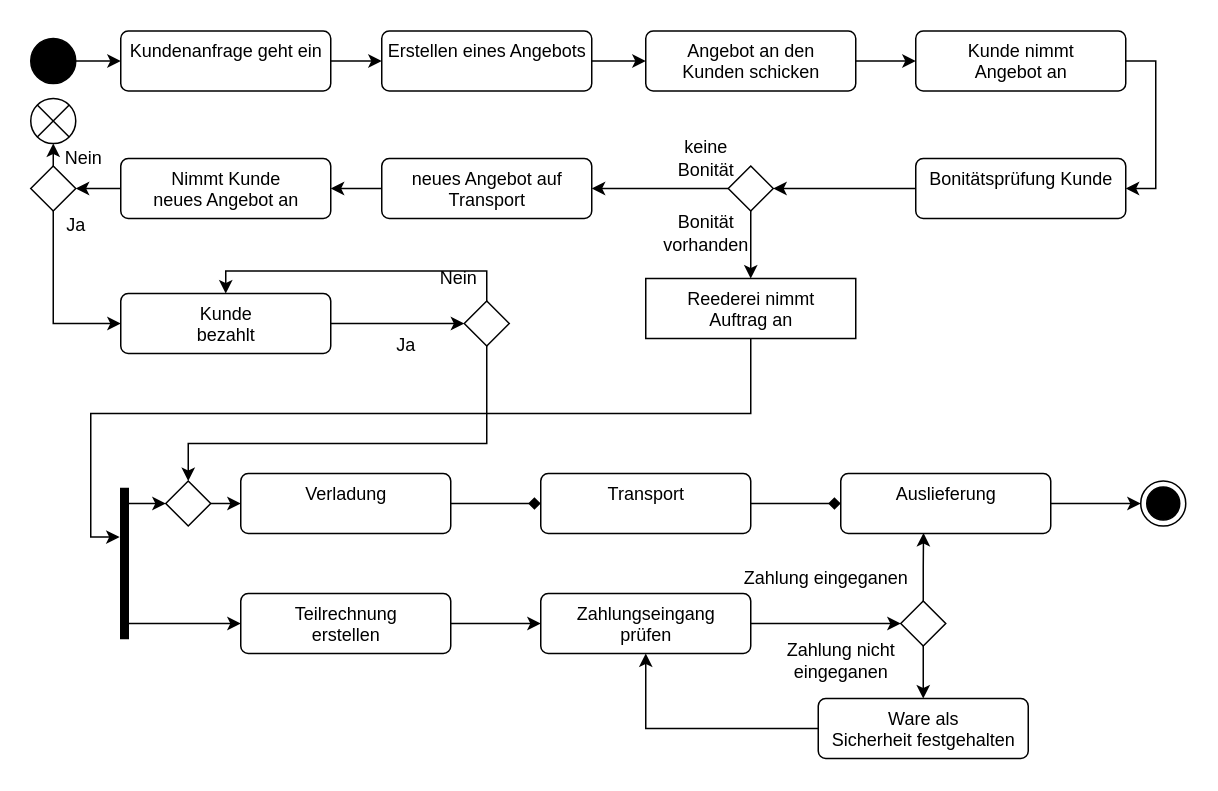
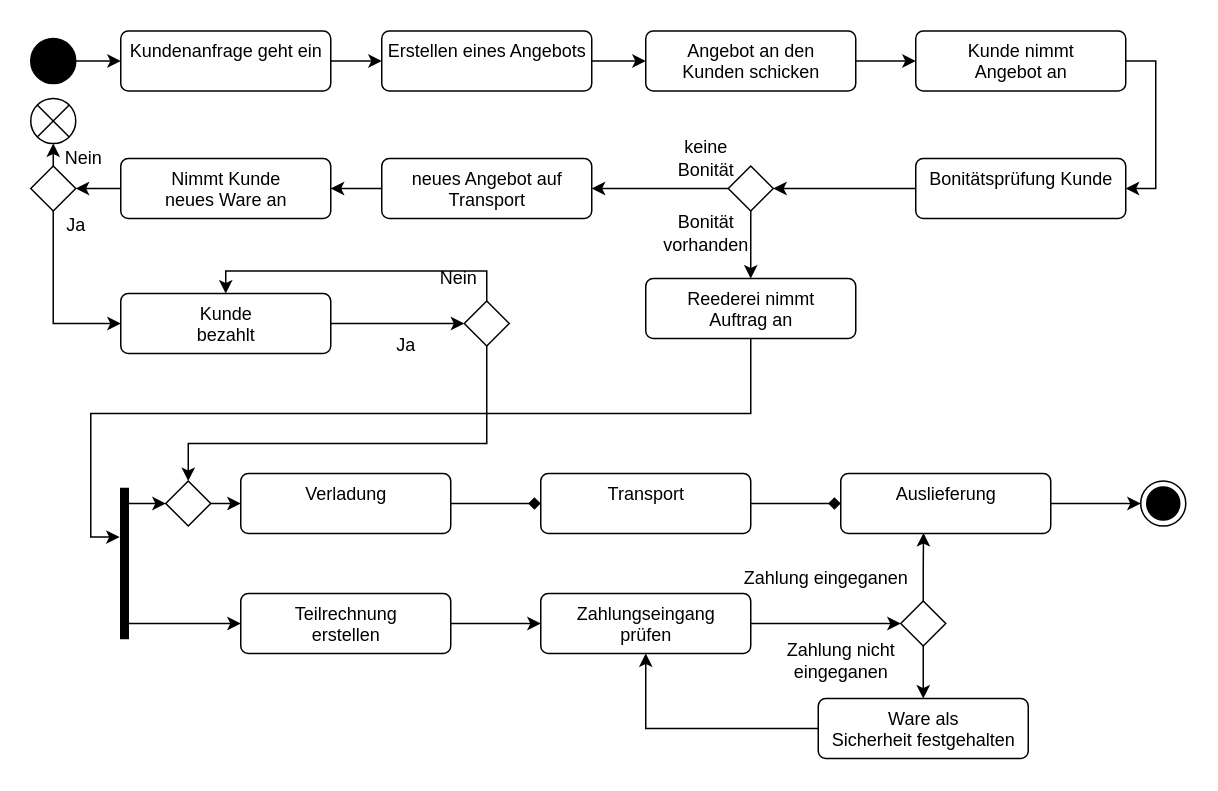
node "Nimmt Kunde neues Angebot an": label "Nimmt Kunde neues Angebot an" -> "Nimmt Kunde neues Ware an"
node "Reederei nimmt Auftrag an": shape rectangle -> rounded rectangle
